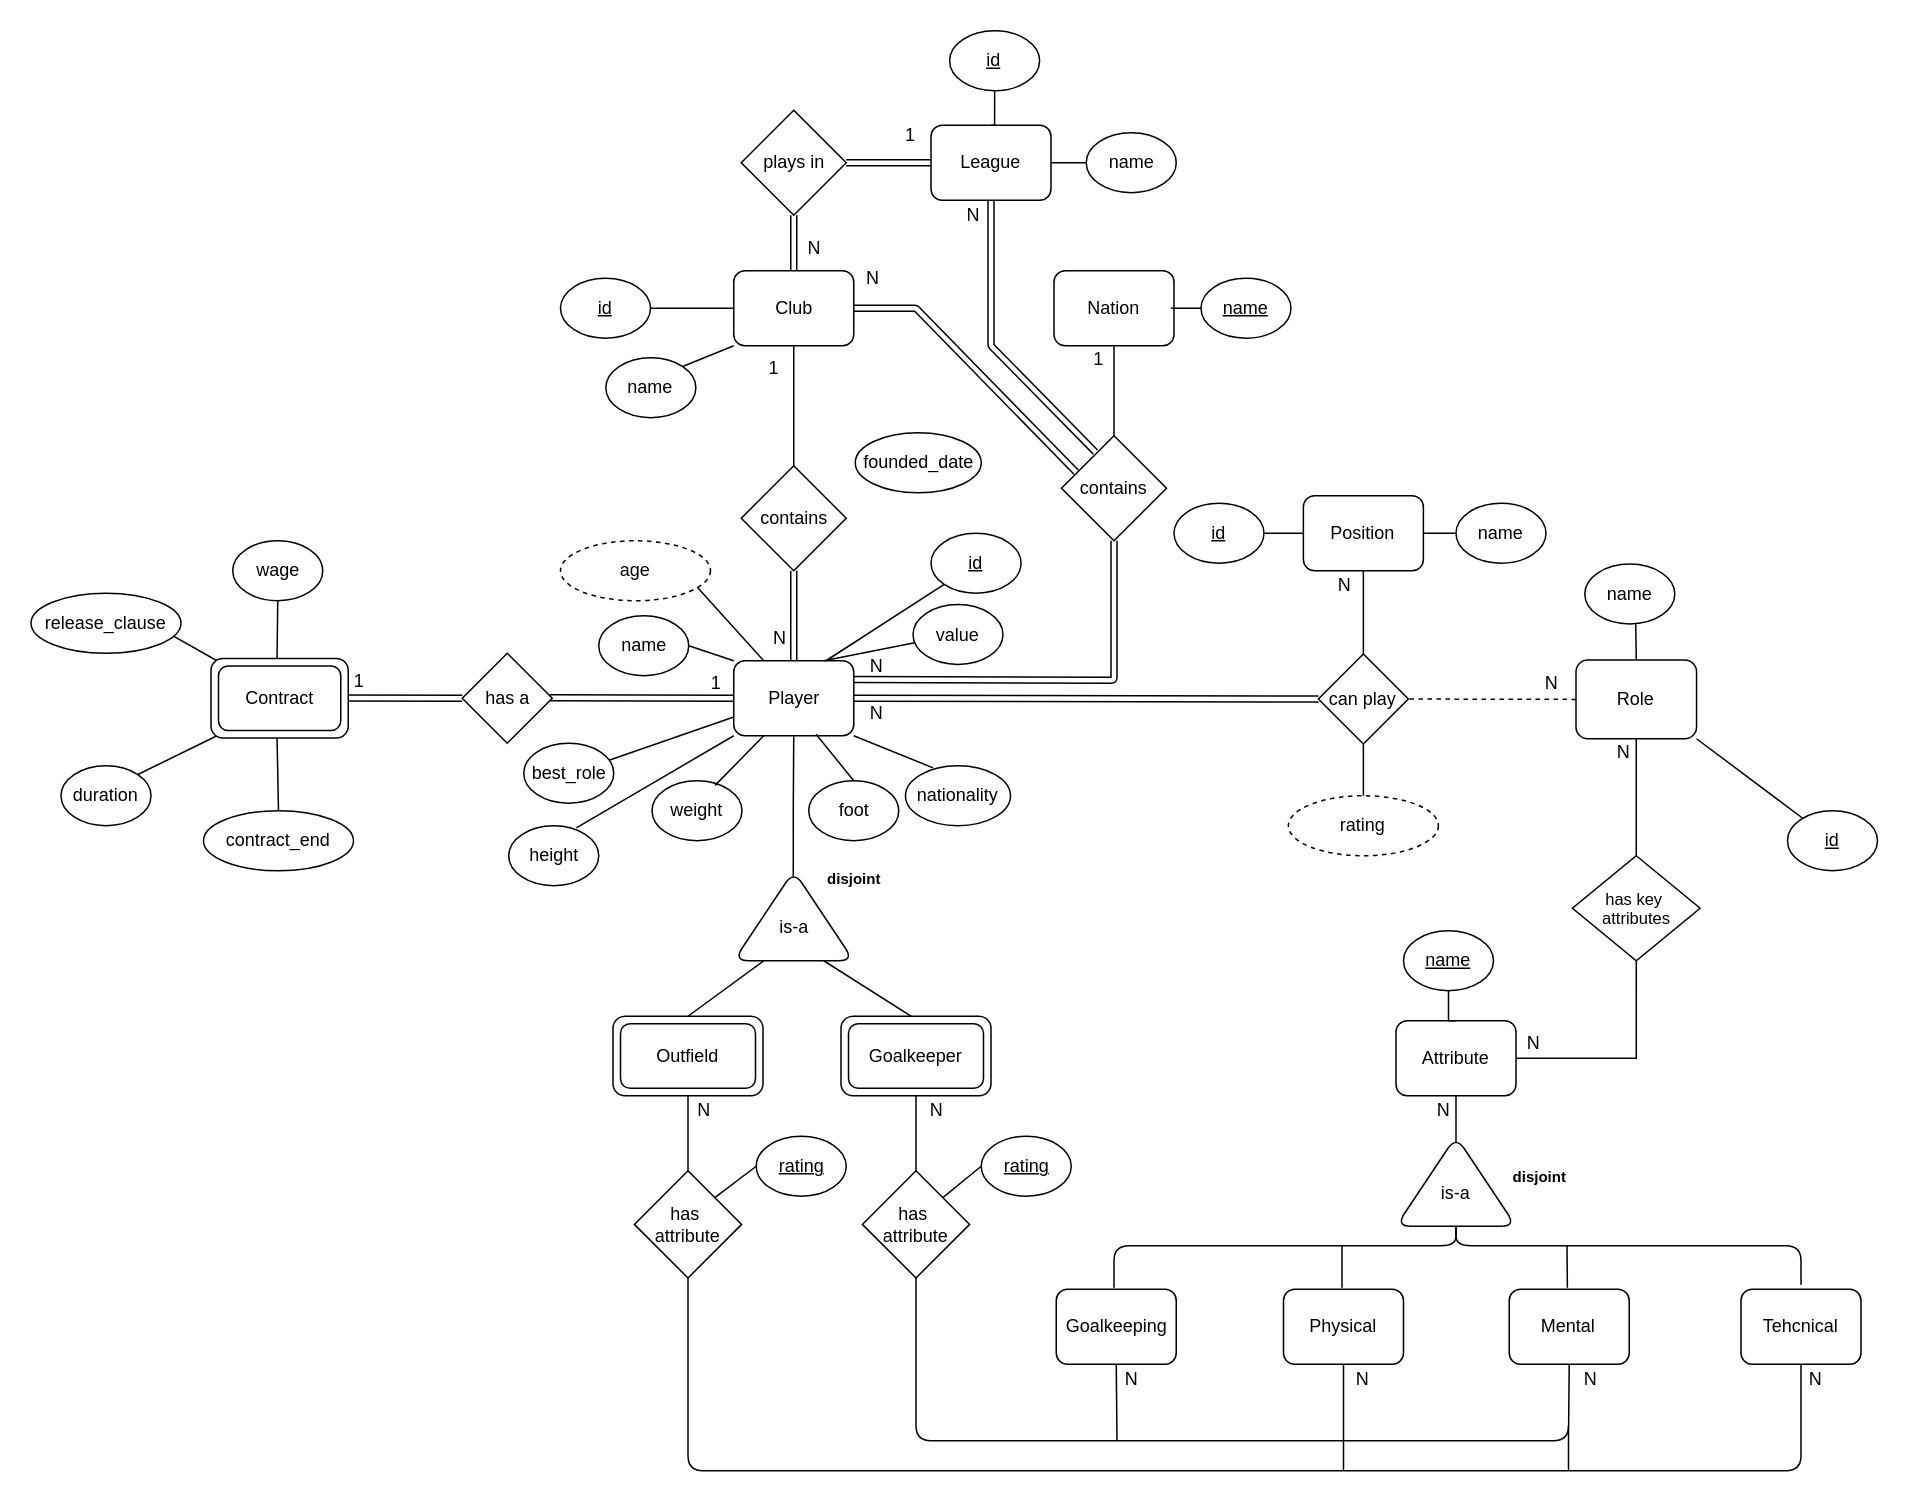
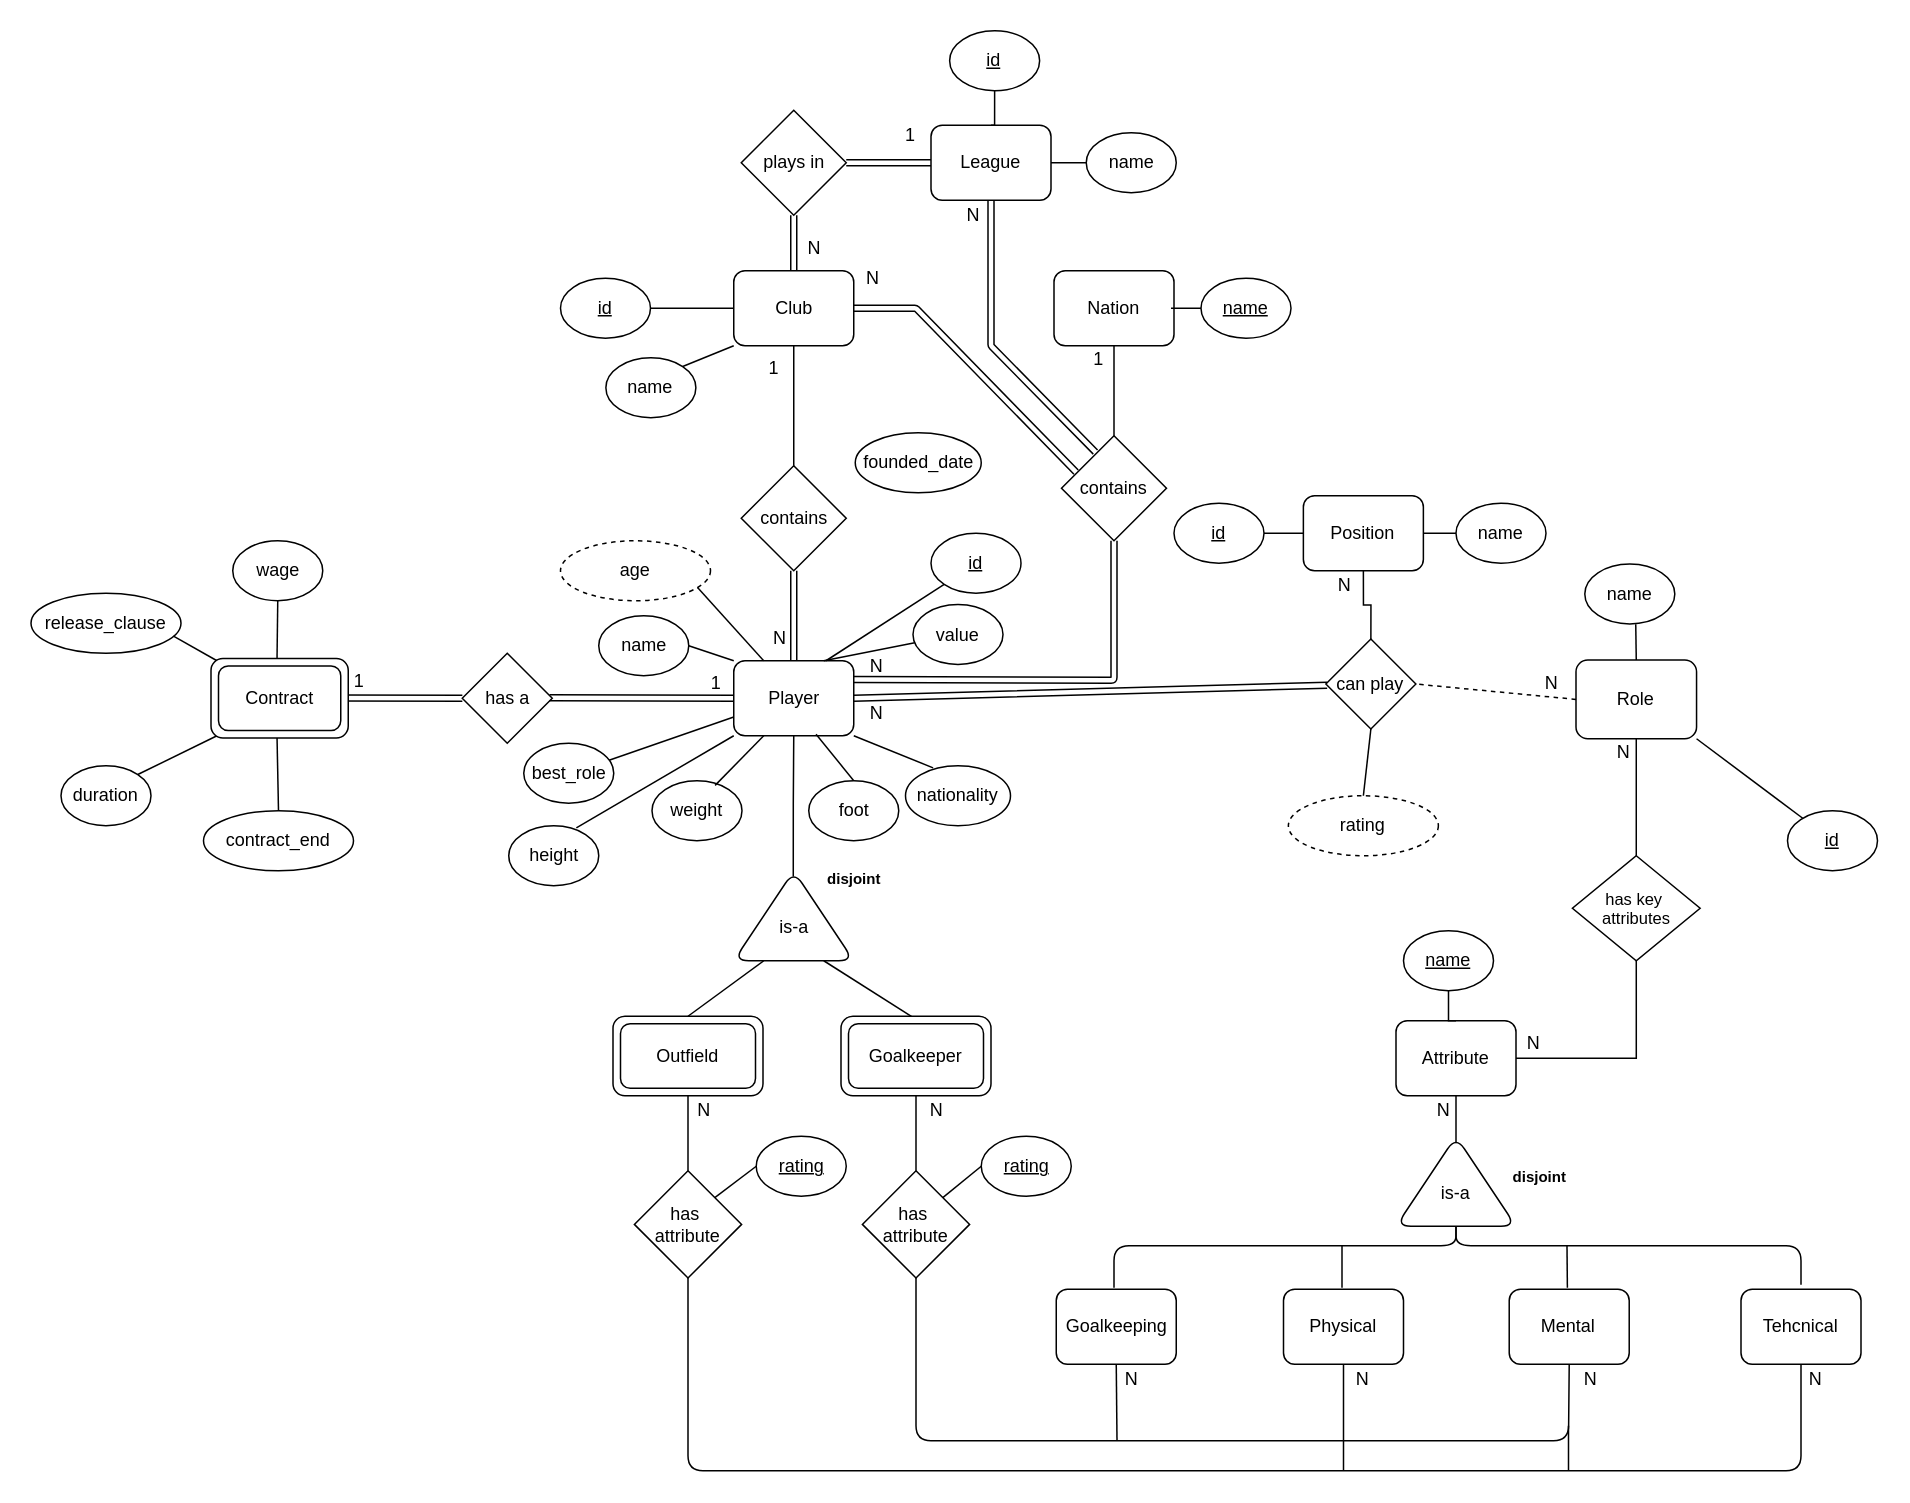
node "can play": moved (1363, 699) -> (1371, 684)
